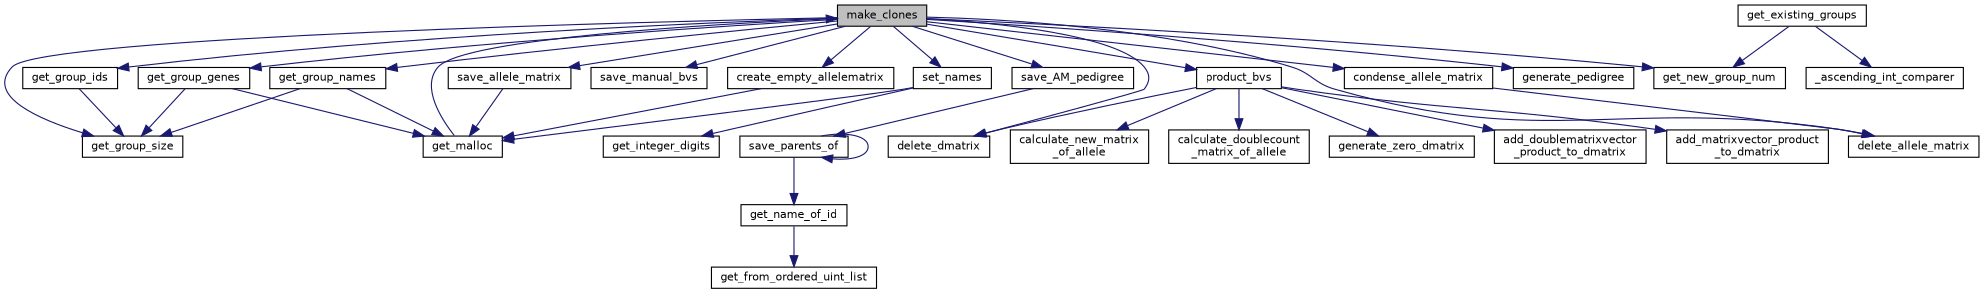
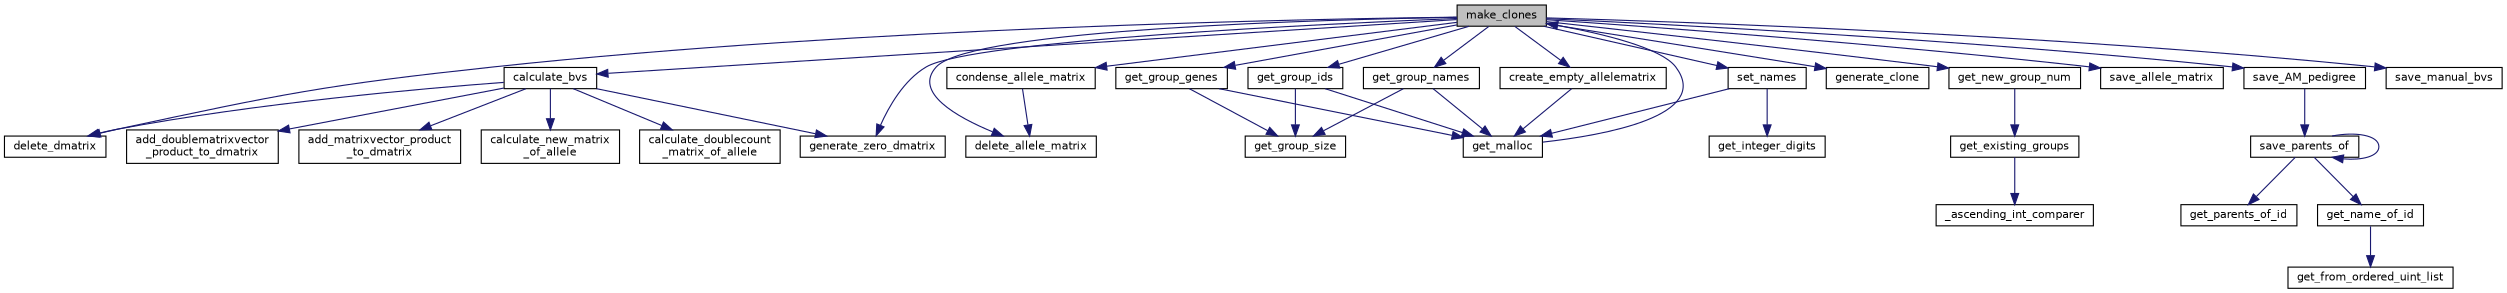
edge "make_clones" -> "get_group_size": now "make_clones" -> "generate_zero_dmatrix"
edge "get_existing_groups" -> "get_new_group_num": reversed
node "product_bvs": label "product_bvs" -> "calculate_bvs"
node "generate_pedigree": label "generate_pedigree" -> "generate_clone"
edge "save_allele_matrix" -> "get_malloc": now "get_group_ids" -> "get_malloc"
node "get_parents_of_id": added
